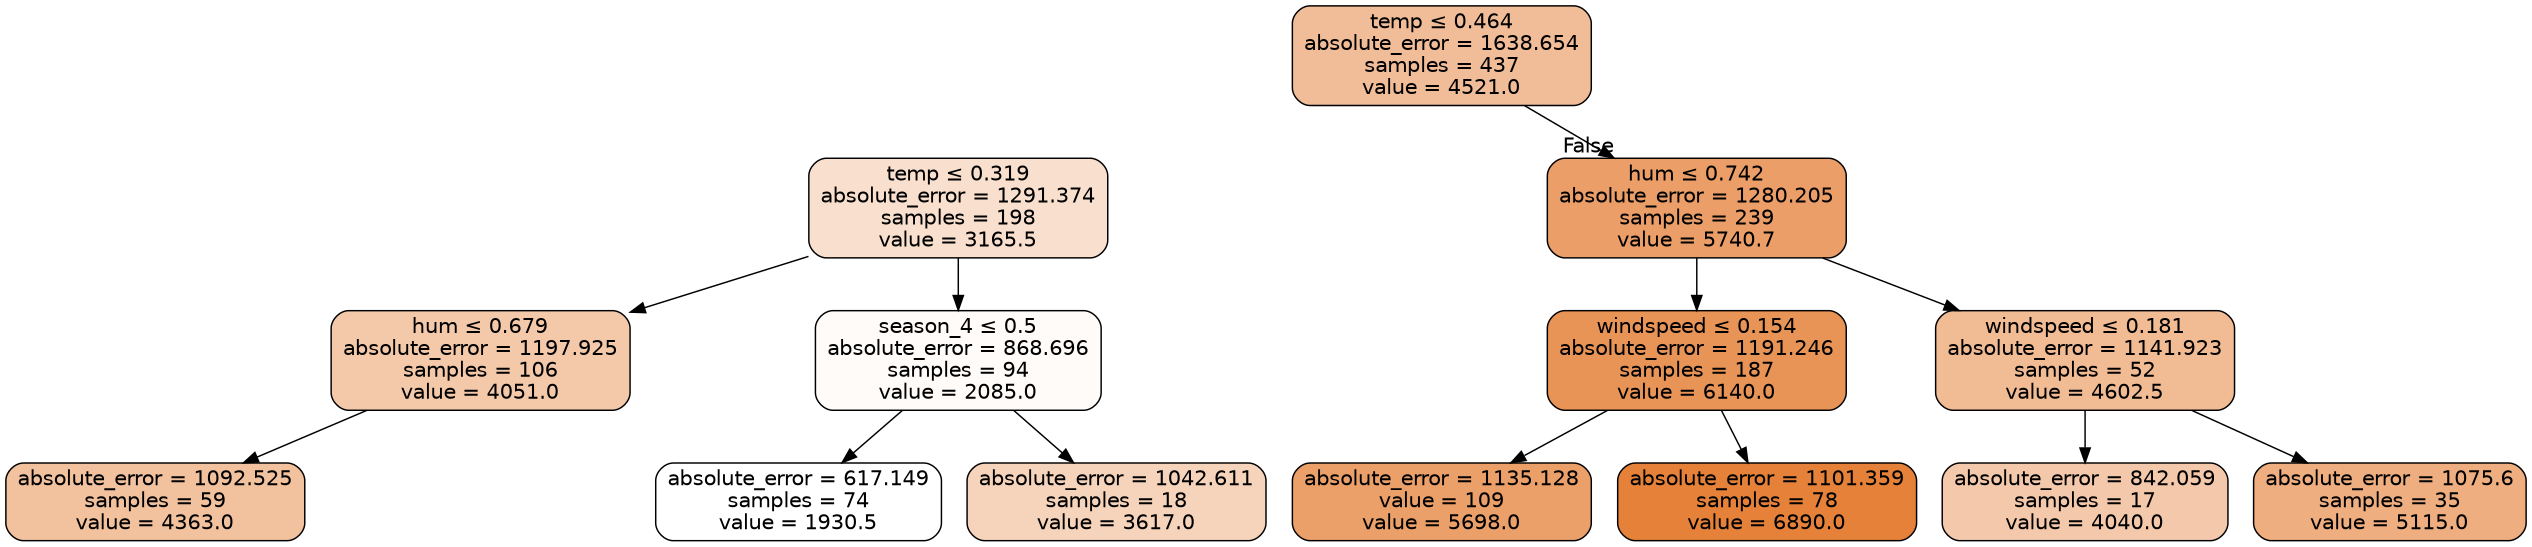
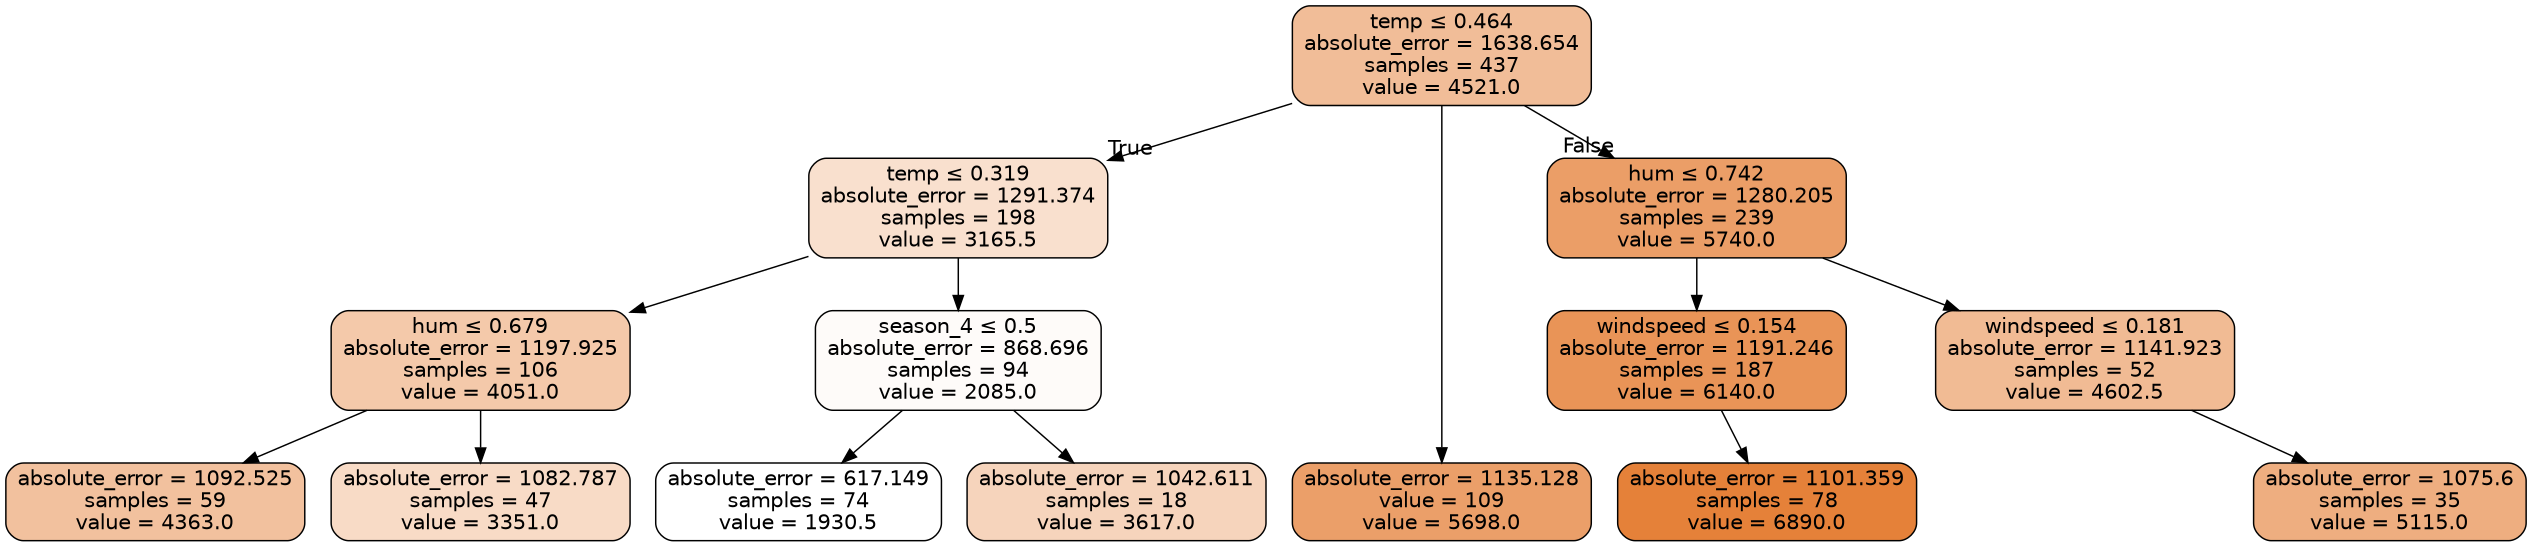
edge "temp ≤ 0.464" -> "temp ≤ 0.319": added
node "hum ≤ 0.742": text "value = 5740.7" -> "value = 5740.0"
edge "windspeed ≤ 0.154" -> "absolute_error = 1135.128": now "temp ≤ 0.464" -> "absolute_error = 1135.128"
node "absolute_error = 1082.787": added
node "absolute_error = 842.059": removed
